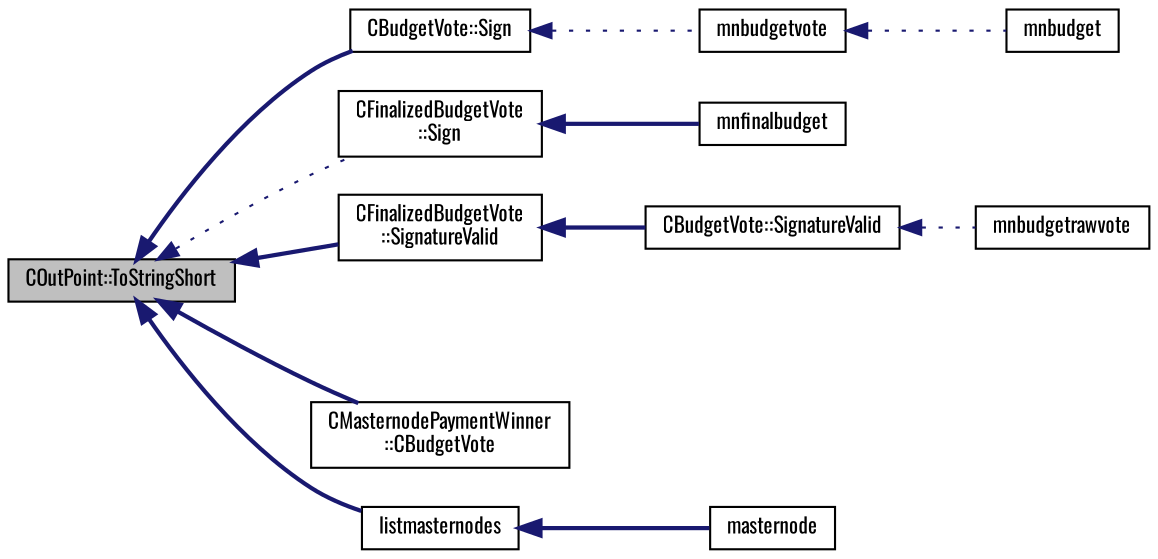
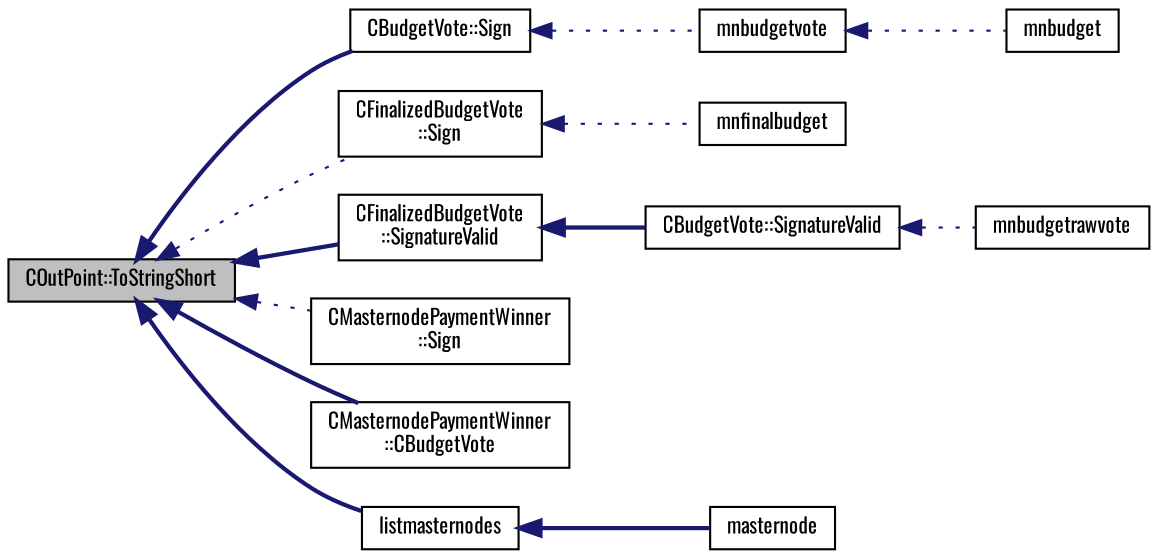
edge "mnfinalbudget" -> "CFinalizedBudgetVote ::Sign": style bold -> dotted
node "CMasternodePaymentWinner ::Sign": added
